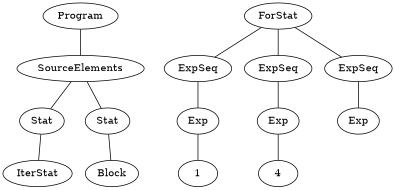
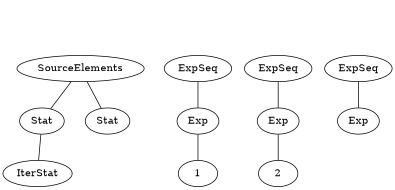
node "Program": removed
node "ForStat": removed
node "Block": removed
node "4": label "4" -> "2"
